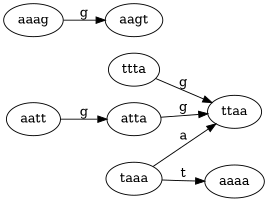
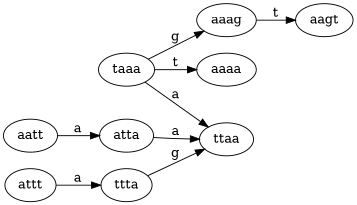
edge "aaag" -> "aagt": label "g" -> "t"
edge "taaa" -> "aaag": added, label "g"
edge "atta" -> "ttaa": label "g" -> "a"
edge "aatt" -> "atta": label "g" -> "a"
node "attt": added
